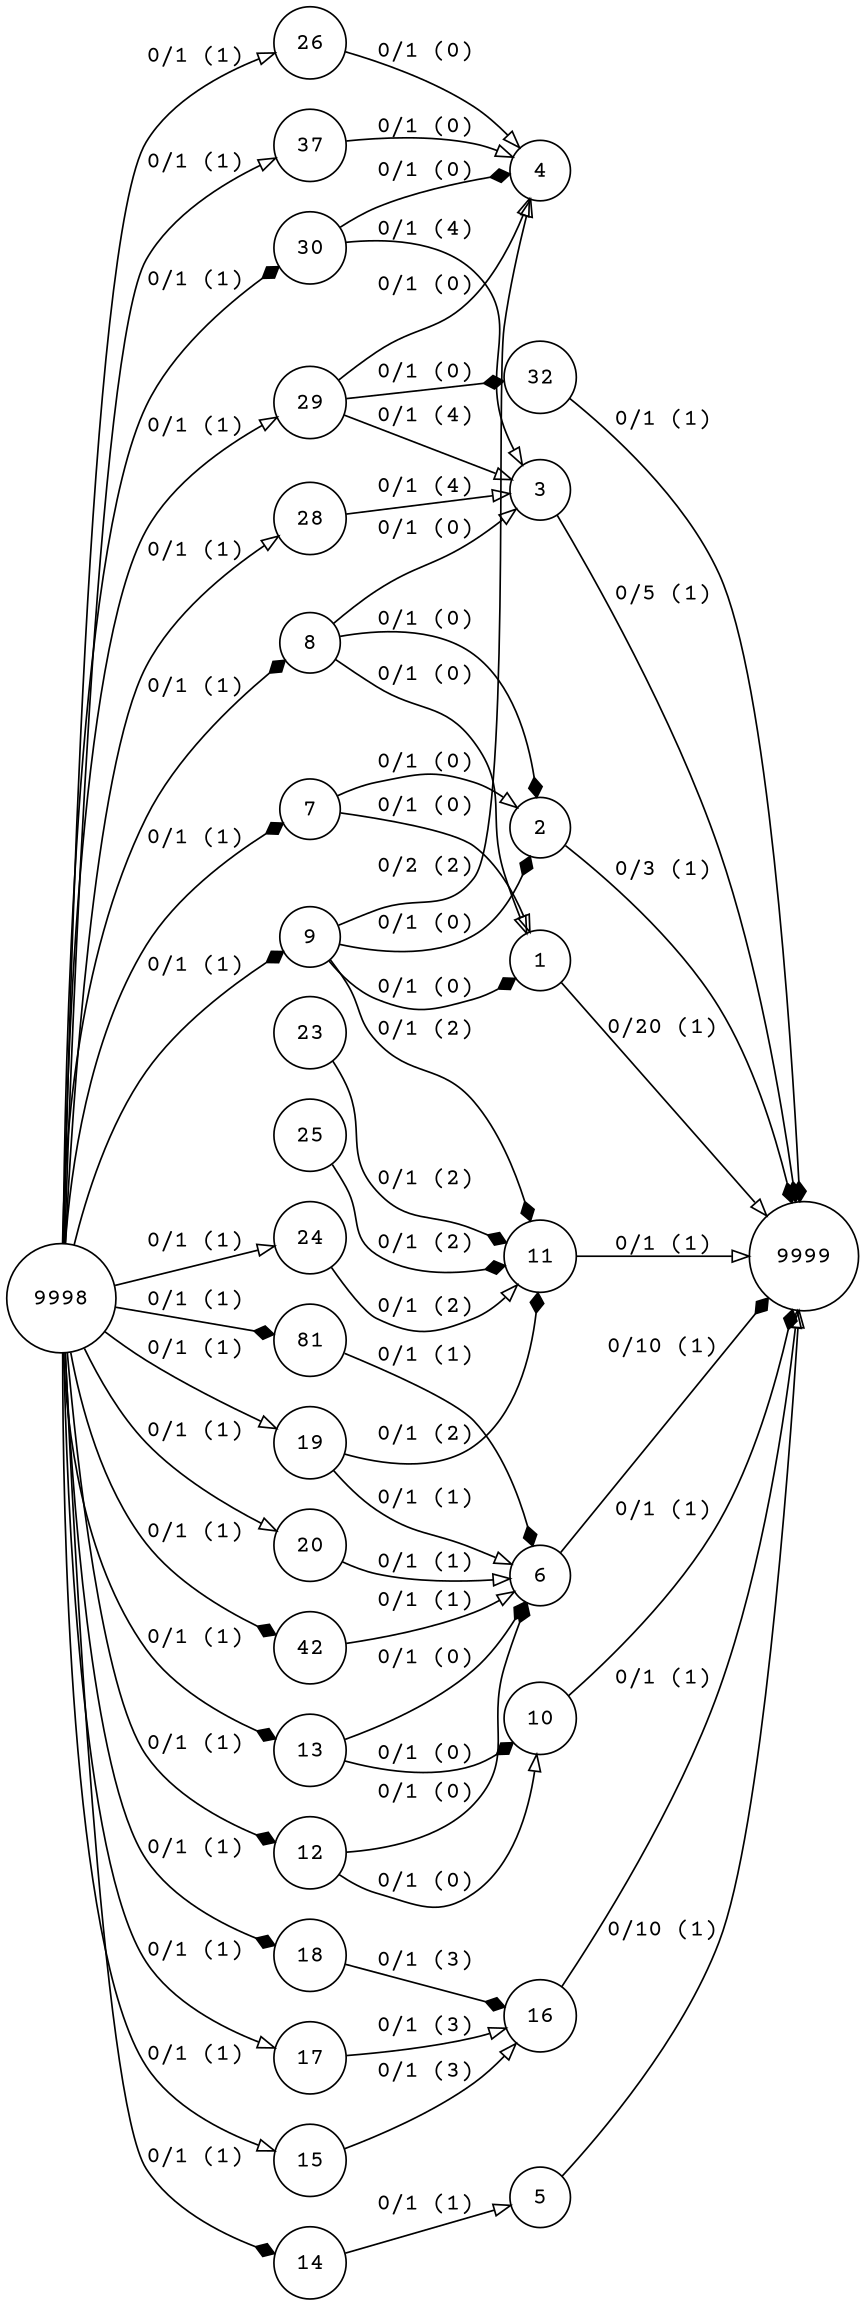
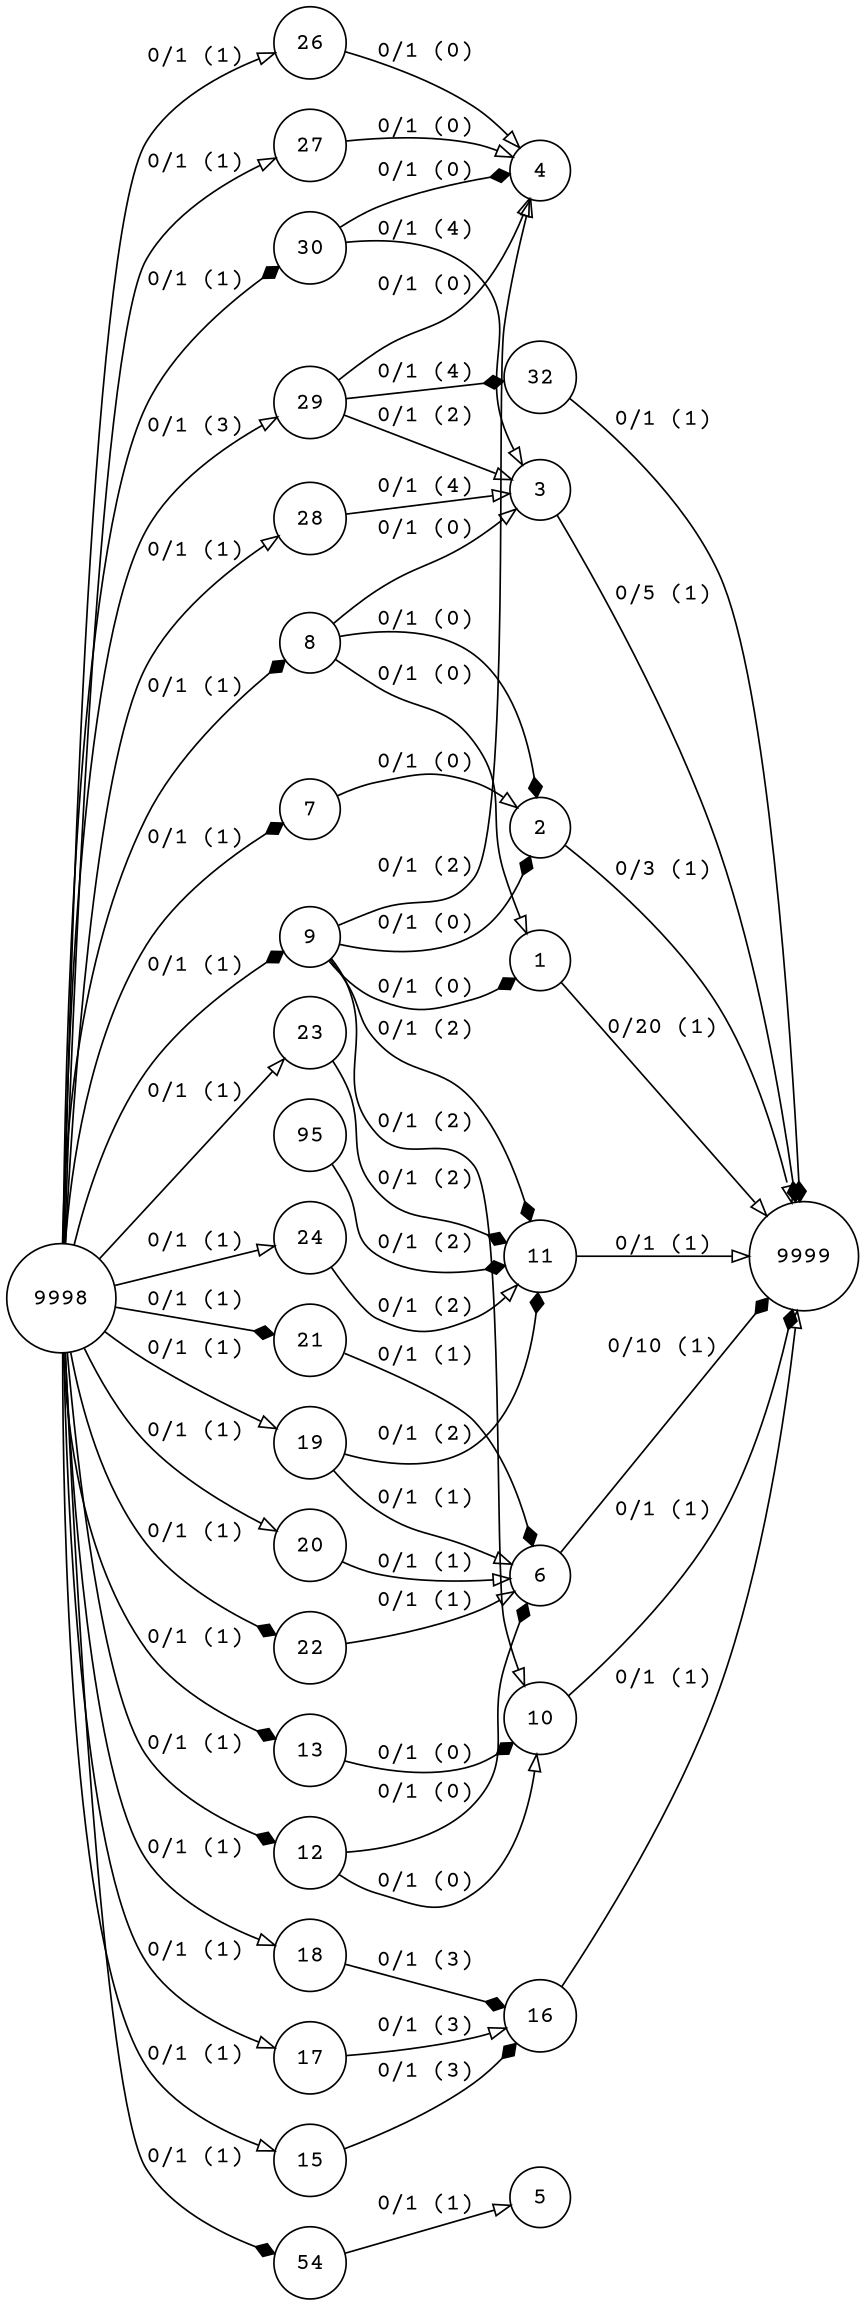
node "37": label "37" -> "27"
edge "29" -> "32": label "0/1 (0)" -> "0/1 (4)"
edge "29" -> "3": label "0/1 (4)" -> "0/1 (2)"
edge "9998" -> "29": label "0/1 (1)" -> "0/1 (3)"
edge "7" -> "1": removed, label "0/1 (0)"
edge "9" -> "4": label "0/2 (2)" -> "0/1 (2)"
edge "2" -> "9999": arrowhead diamond -> onormal
node "25": label "25" -> "95"
edge "9998" -> "23": added, label "0/1 (1)"
edge "9" -> "10": added, label "0/1 (2)"
node "81": label "81" -> "21"
node "42": label "42" -> "22"
edge "9998" -> "18": arrowhead diamond -> onormal
edge "13" -> "6": removed, label "0/1 (0)"
edge "5" -> "9999": removed, label "0/10 (1)"
edge "15" -> "16": arrowhead onormal -> diamond
node "14": label "14" -> "54"
